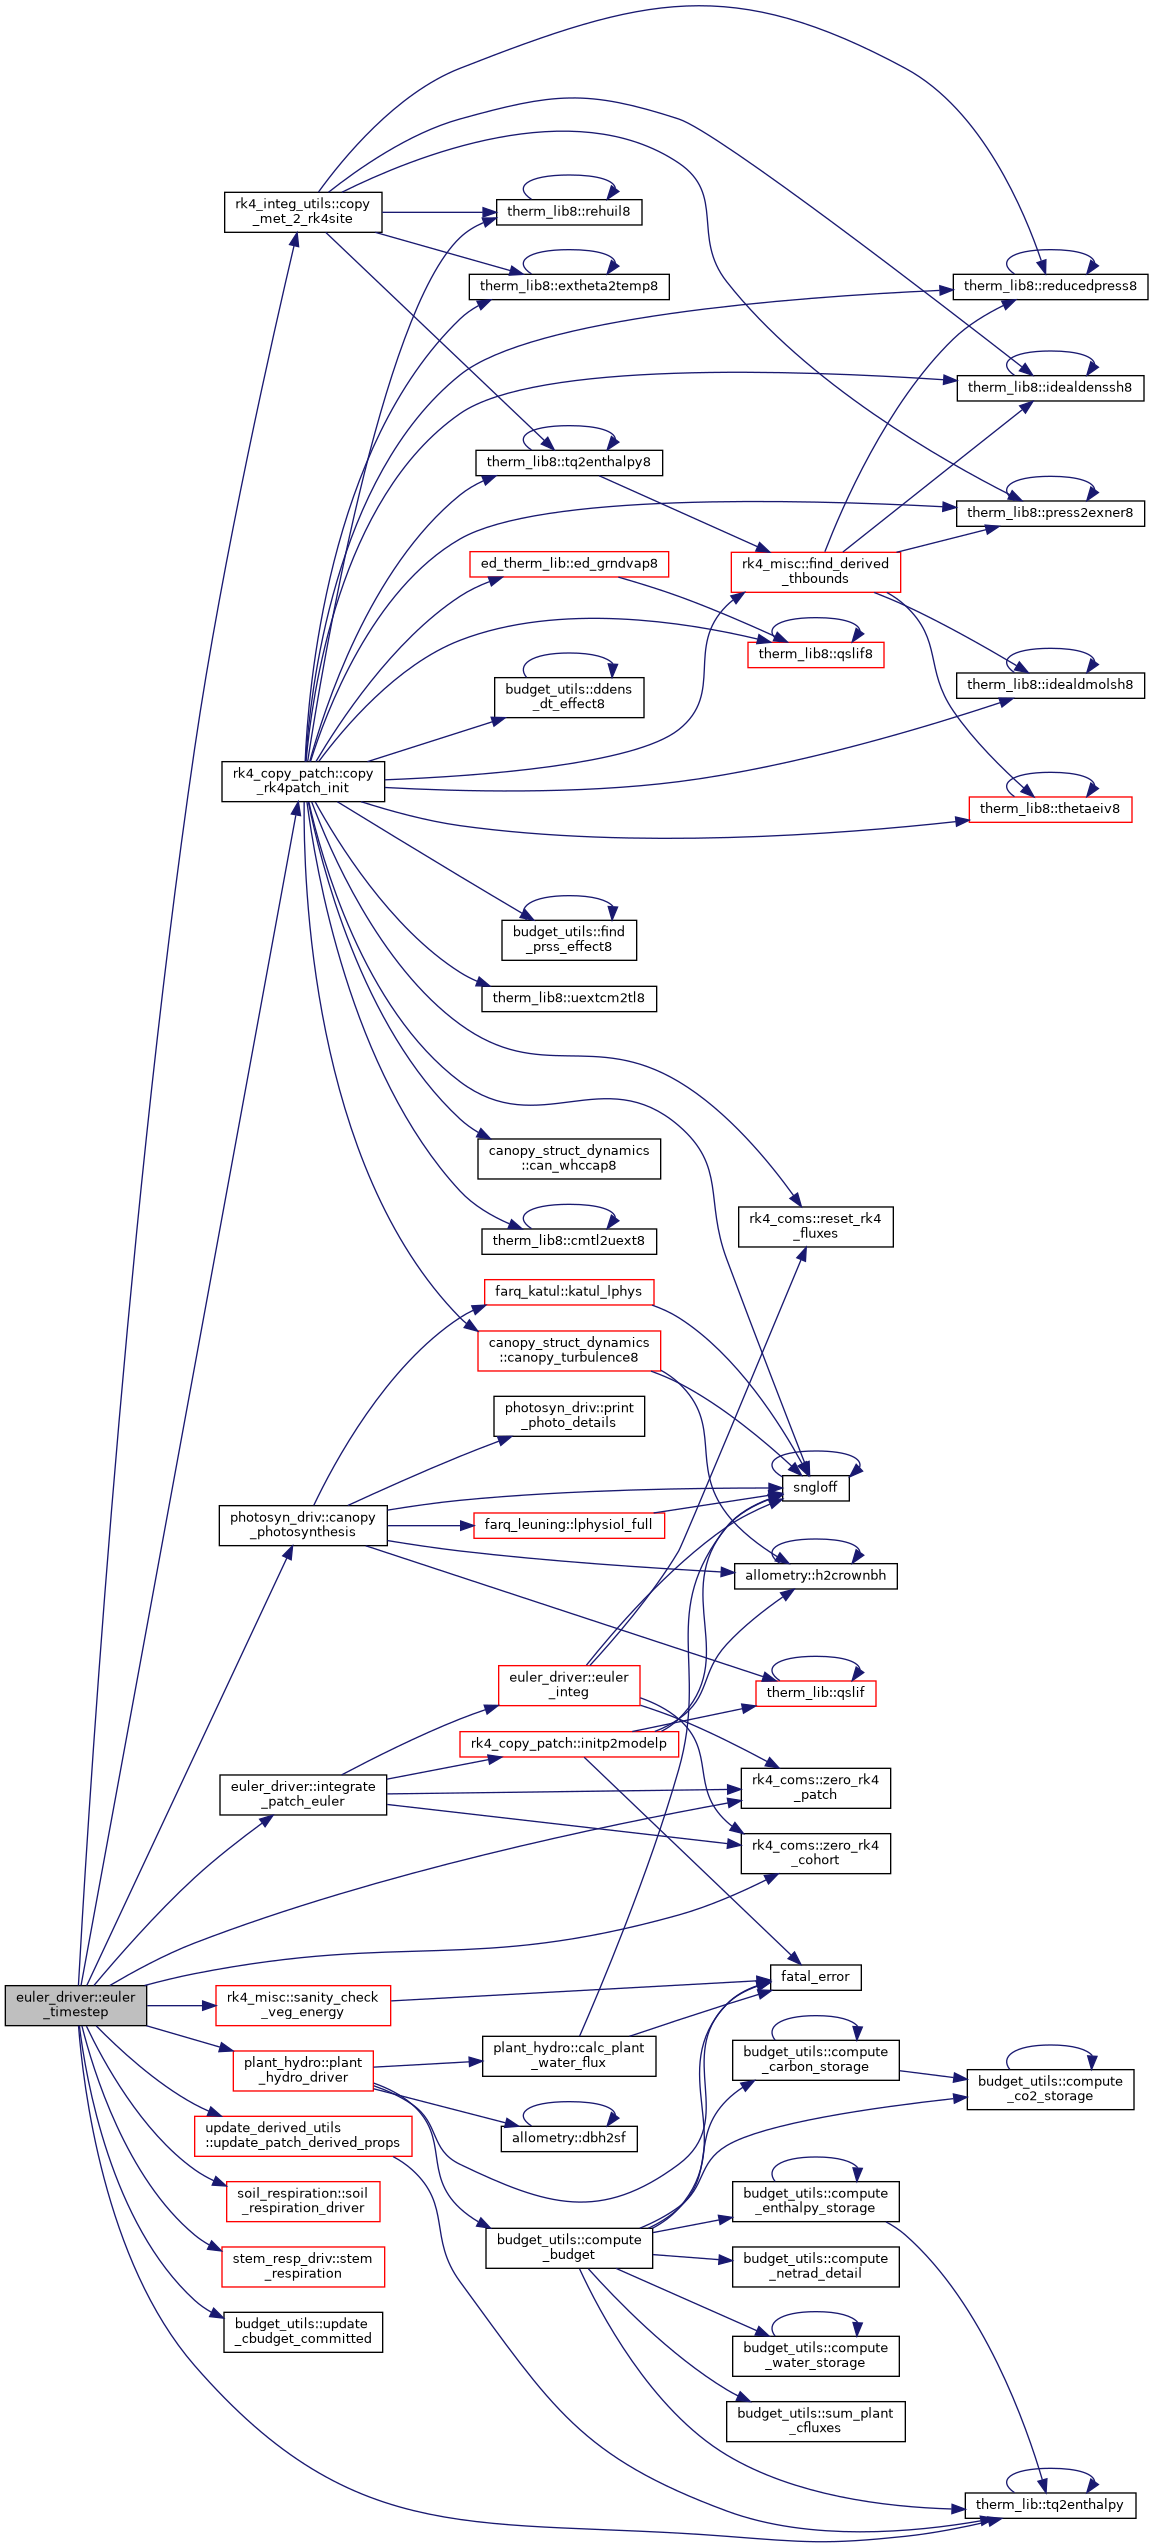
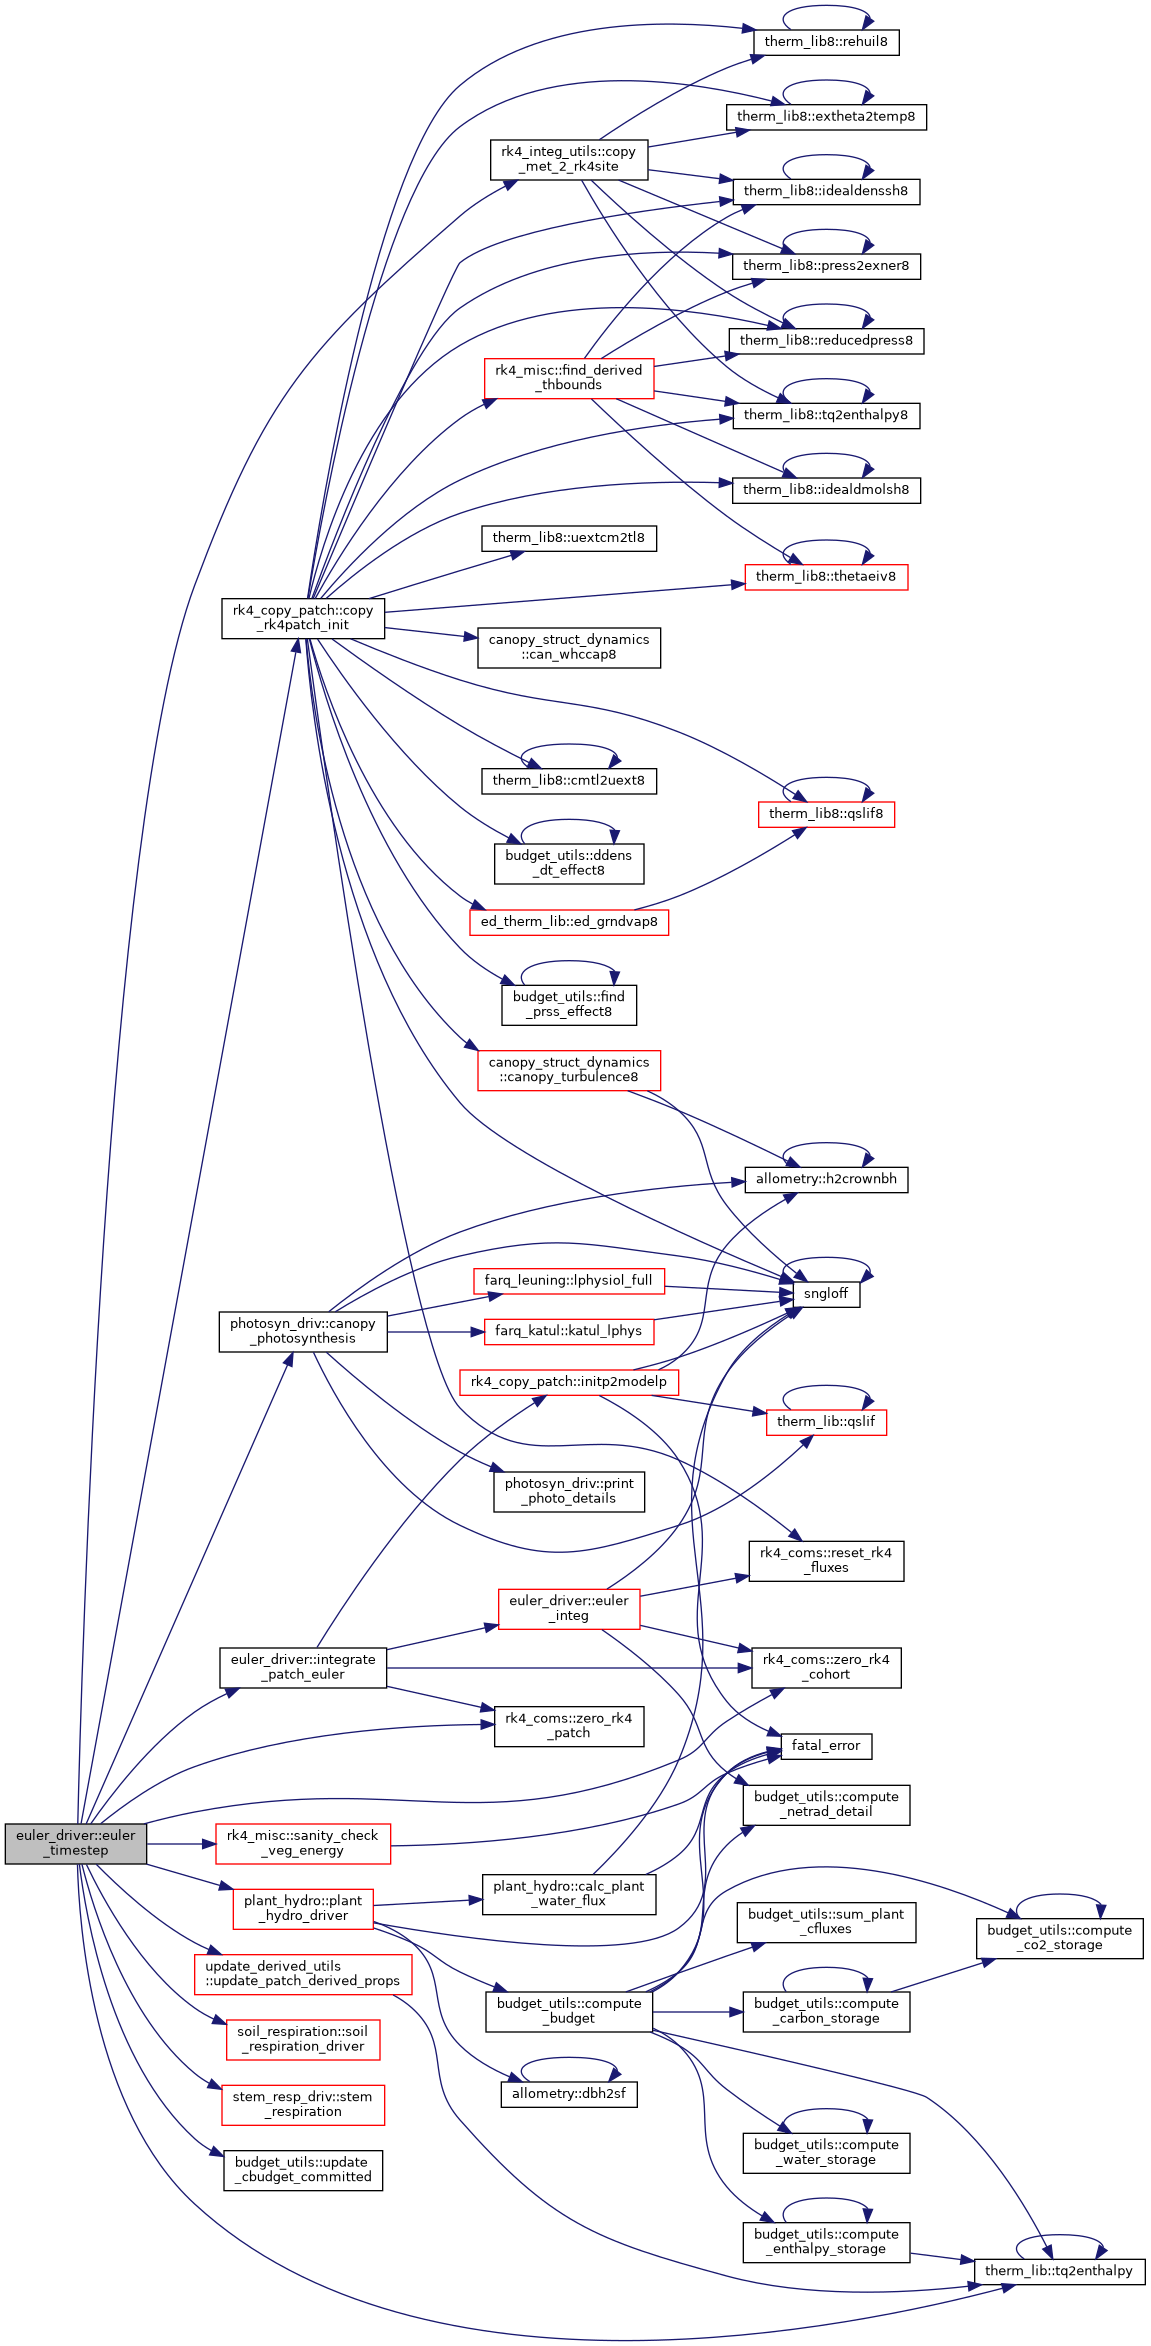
edge "therm_lib8::tq2enthalpy8" -> "rk4_misc::find_derived _thbounds": reversed
edge "euler_driver::euler _integ" -> "rk4_coms::zero_rk4 _patch": now "euler_driver::euler _integ" -> "budget_utils::compute _netrad_detail"
